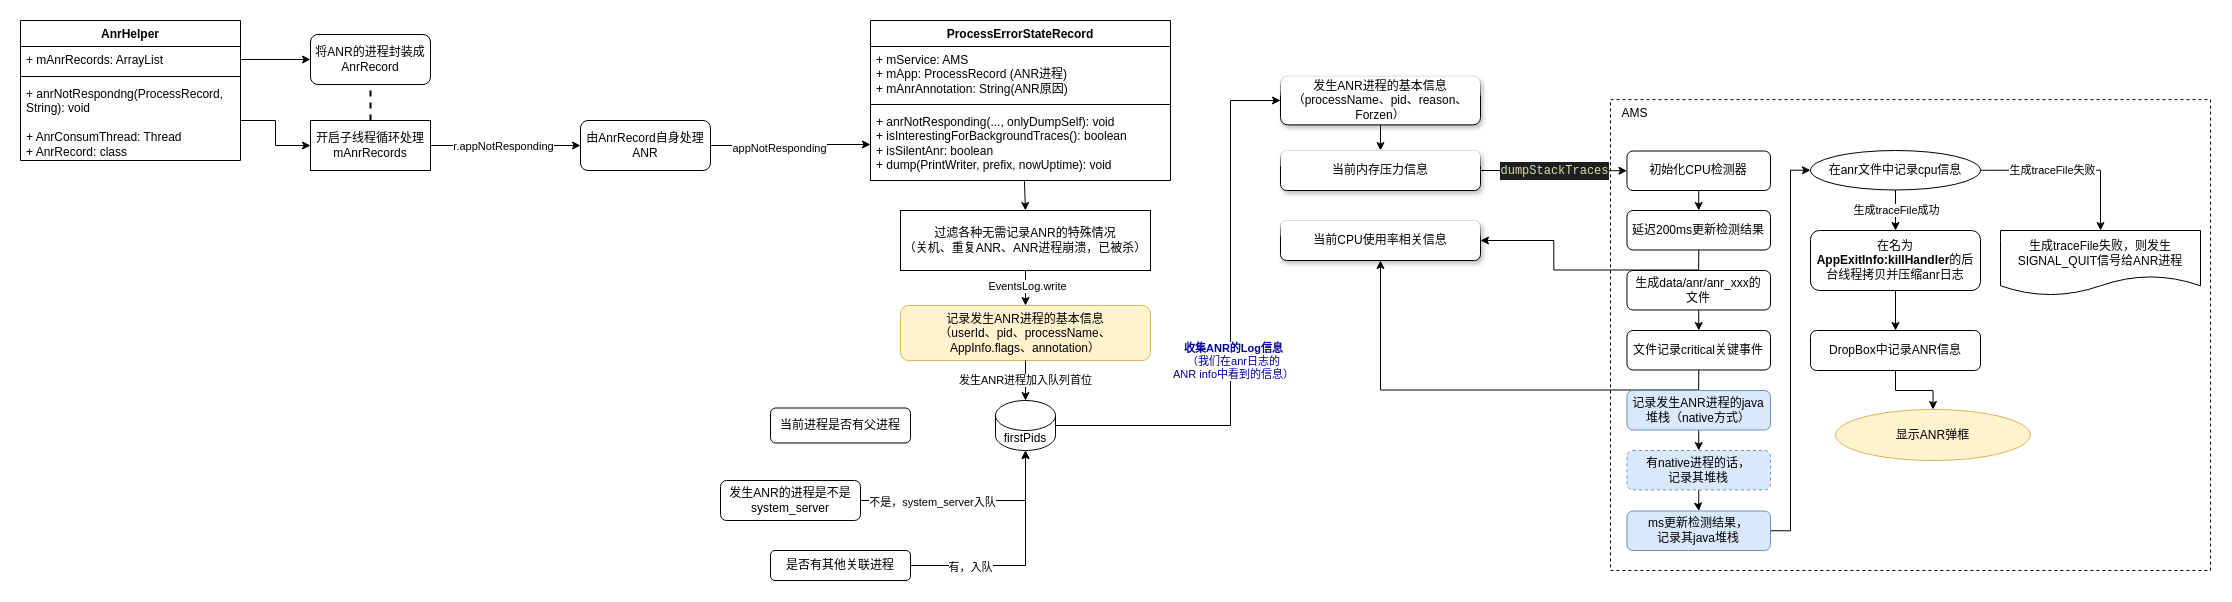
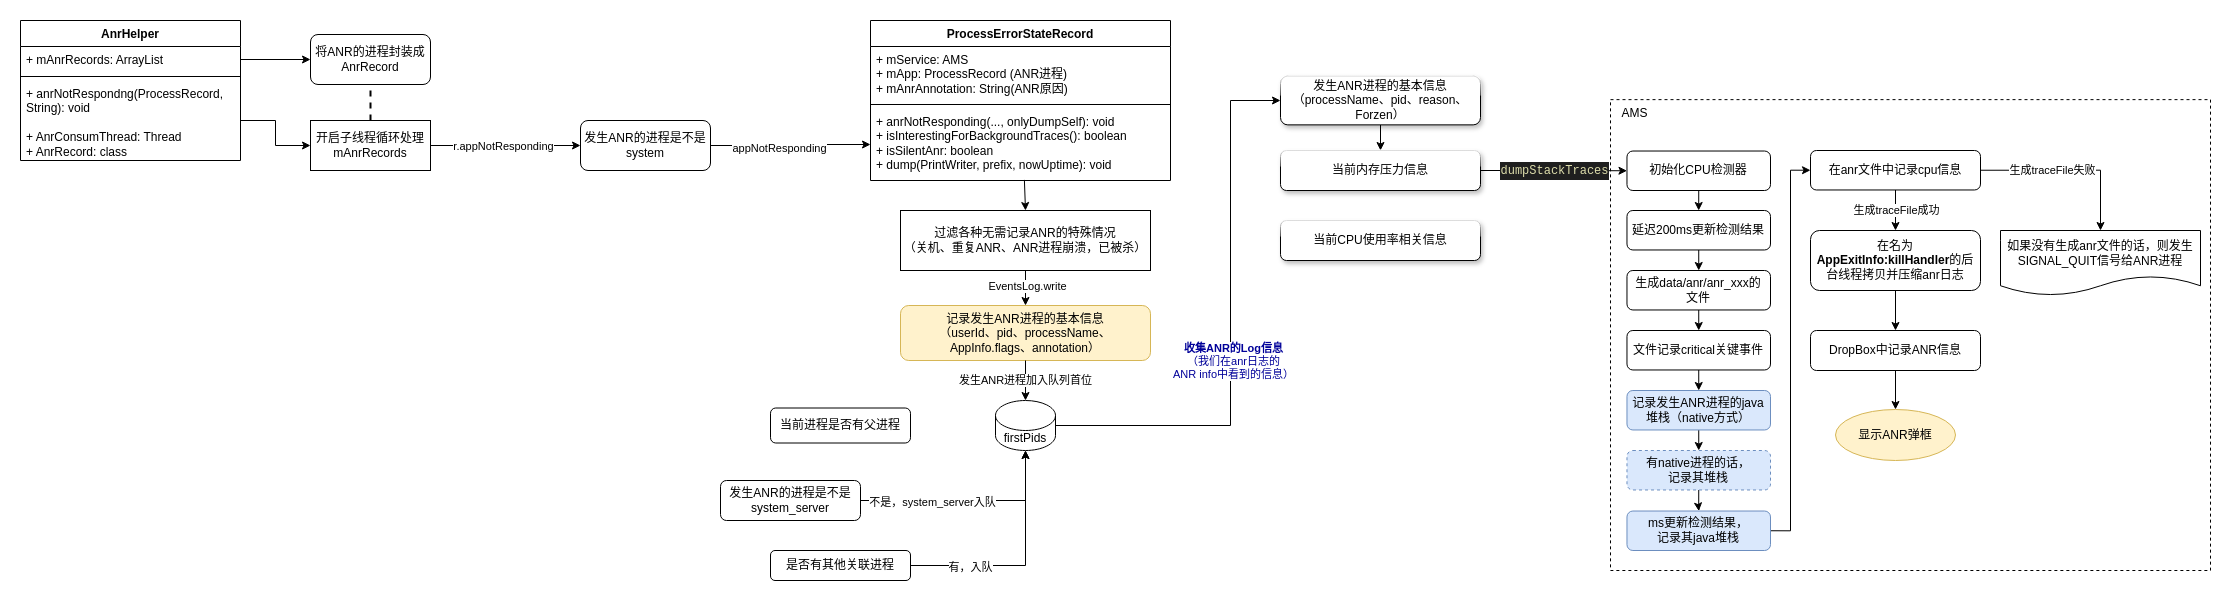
node "由AnrRecord自身处理ANR": label "由AnrRecord自身处理ANR" -> "发生ANR的进程是不是system"
node "在anr文件中记录cpu信息": shape ellipse -> rounded rectangle
node "生成traceFile失败，则发生SIGNAL_QUIT信号给ANR进程": label "生成traceFile失败，则发生SIGNAL_QUIT信号给ANR进程" -> "如果没有生成anr文件的话，则发生SIGNAL_QUIT信号给ANR进程"
edge "延迟200ms更新检测结果" -> "当前CPU使用率相关信息": now "延迟200ms更新检测结果" -> "生成data/anr/anr_xxx的 文件"
edge "文件记录critical关键事件" -> "当前CPU使用率相关信息": now "文件记录critical关键事件" -> "记录发生ANR进程的java堆栈（native方式）"
node "显示ANR弹框": size 195x51 -> 120x51
